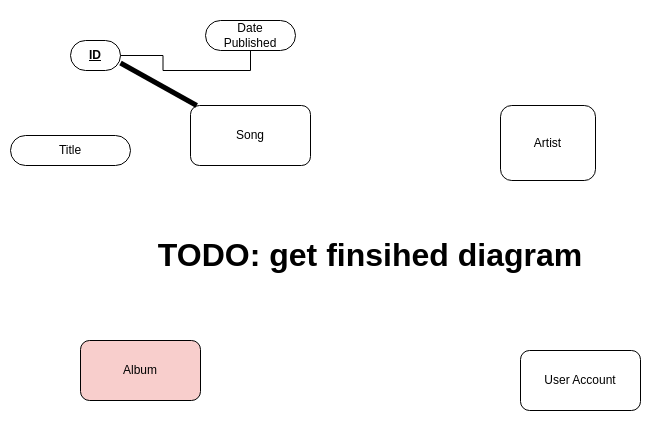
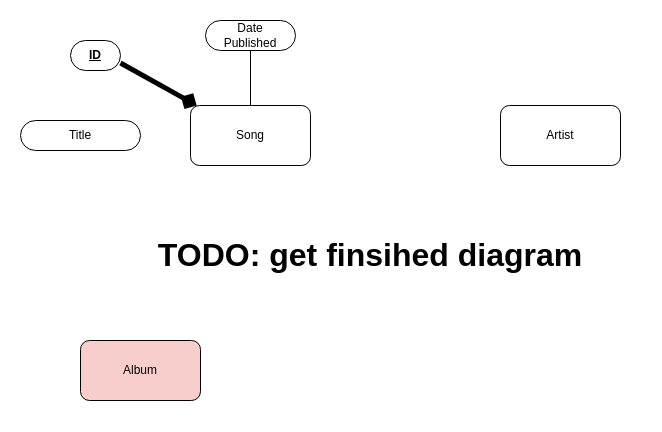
edge "Date Published" -- "ID": now "Date Published" -- "Song"
edge "ID" -- "Song": arrowhead none -> diamond
node "Artist": size 95x75 -> 120x60
node "Title": moved (71, 151) -> (81, 136)
node "User Account": removed
